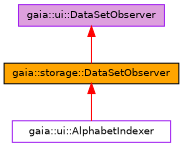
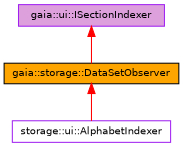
node "gaia::ui::DataSetObserver": label "gaia::ui::DataSetObserver" -> "gaia::ui::ISectionIndexer"
node "gaia::ui::AlphabetIndexer": label "gaia::ui::AlphabetIndexer" -> "storage::ui::AlphabetIndexer"
